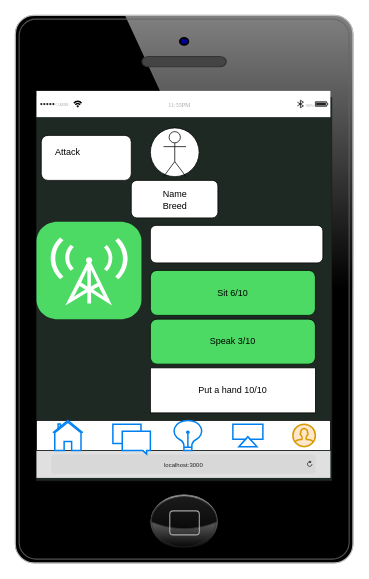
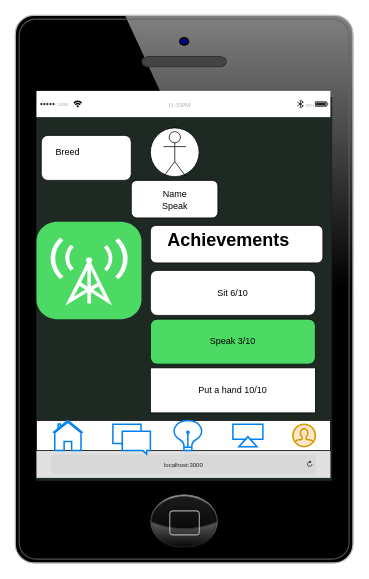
node "Attack": label "Attack" -> "Breed"
node "Name Breed": label "Name Breed" -> "Name Speak"
node "Achievements": added
node "Sit 6/10": fillcolor #4cda64 -> #ffffff
